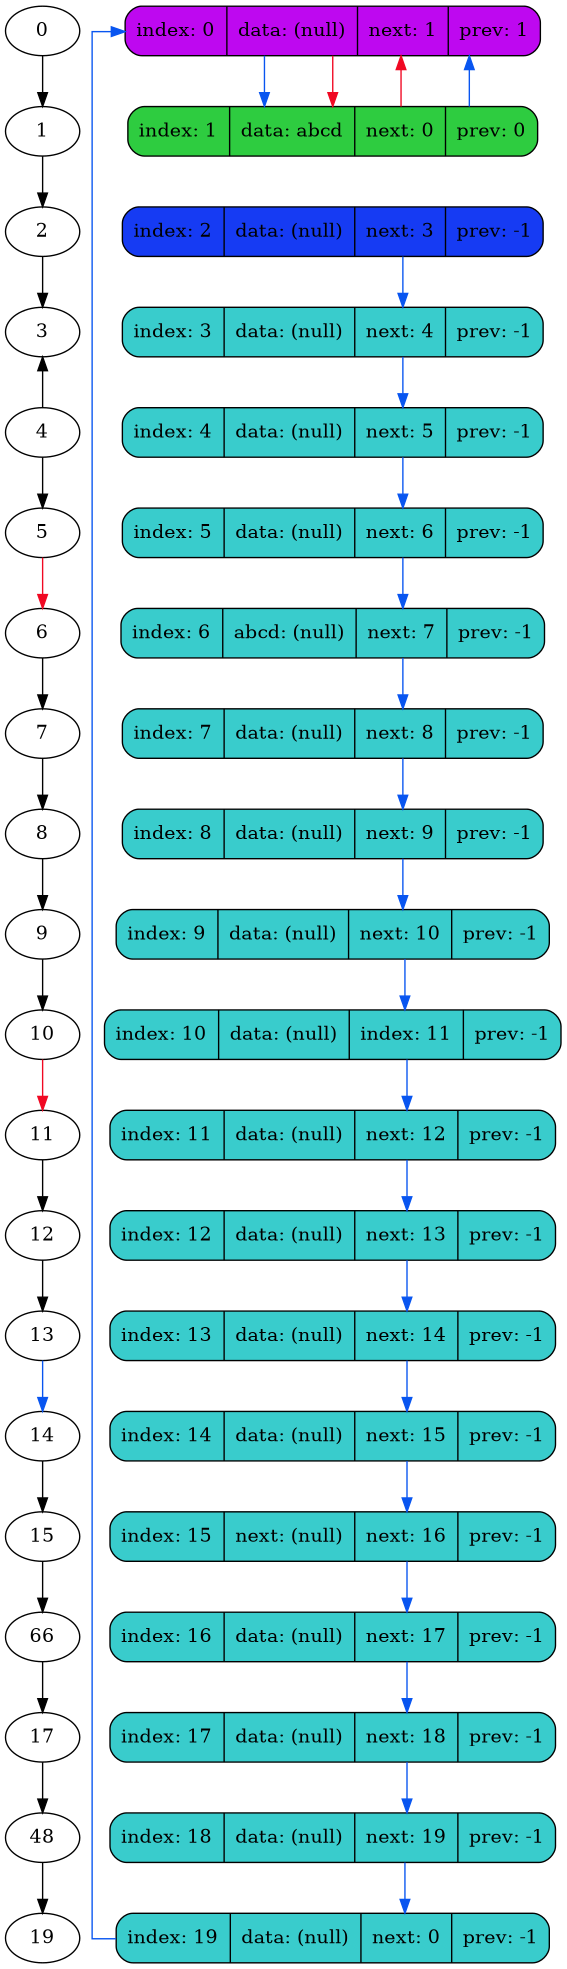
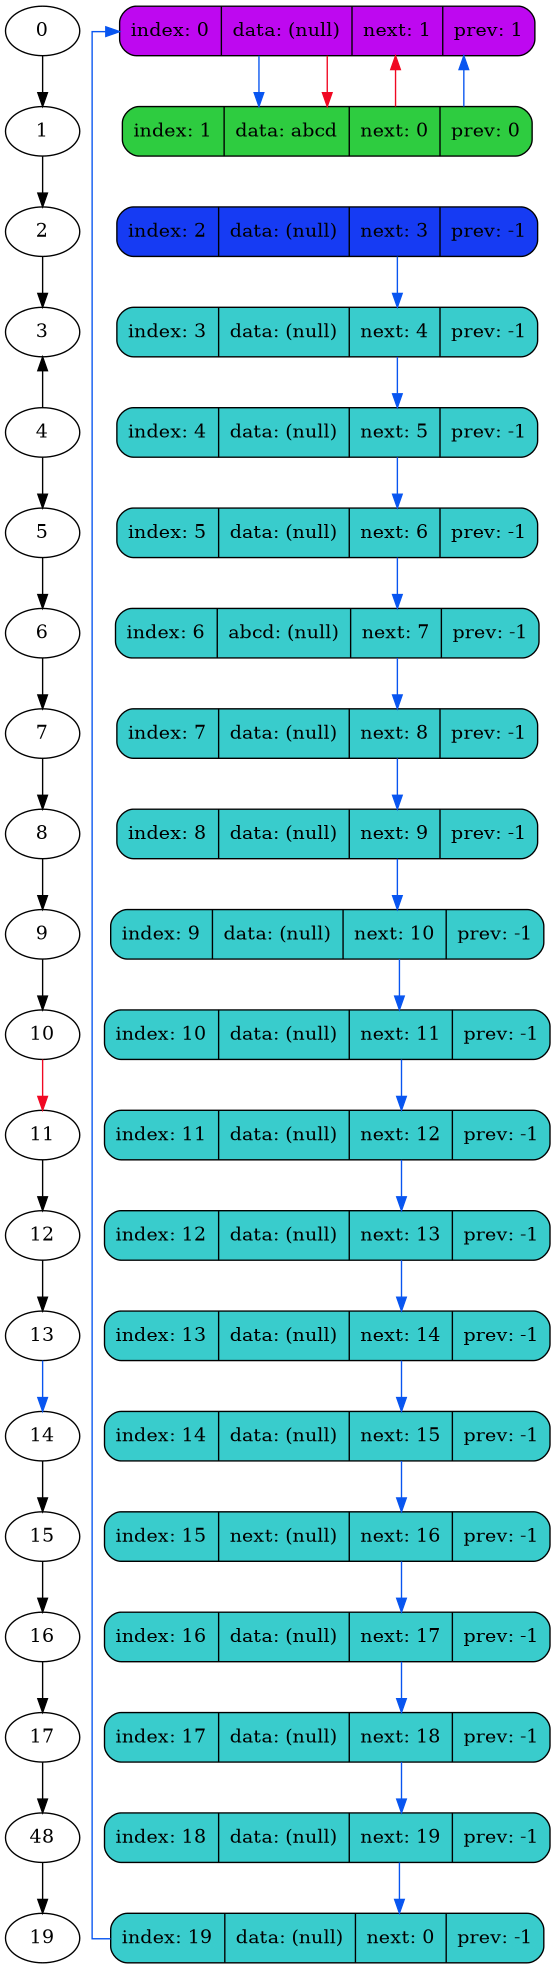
edge "5" -> "6": color #f00822 -> black
node "index: 10": text "index: 11" -> "next: 11"
node "66": label "66" -> "16"
